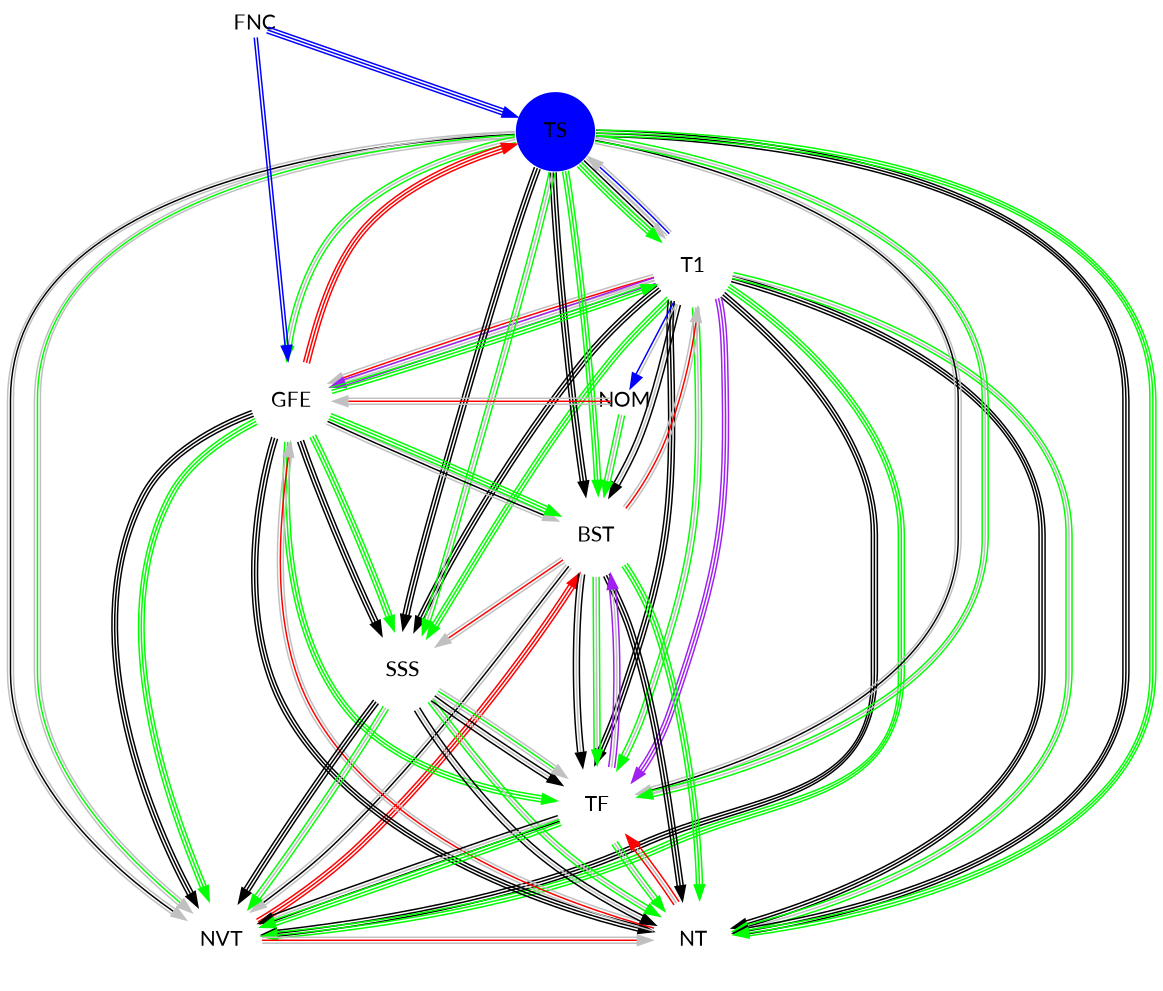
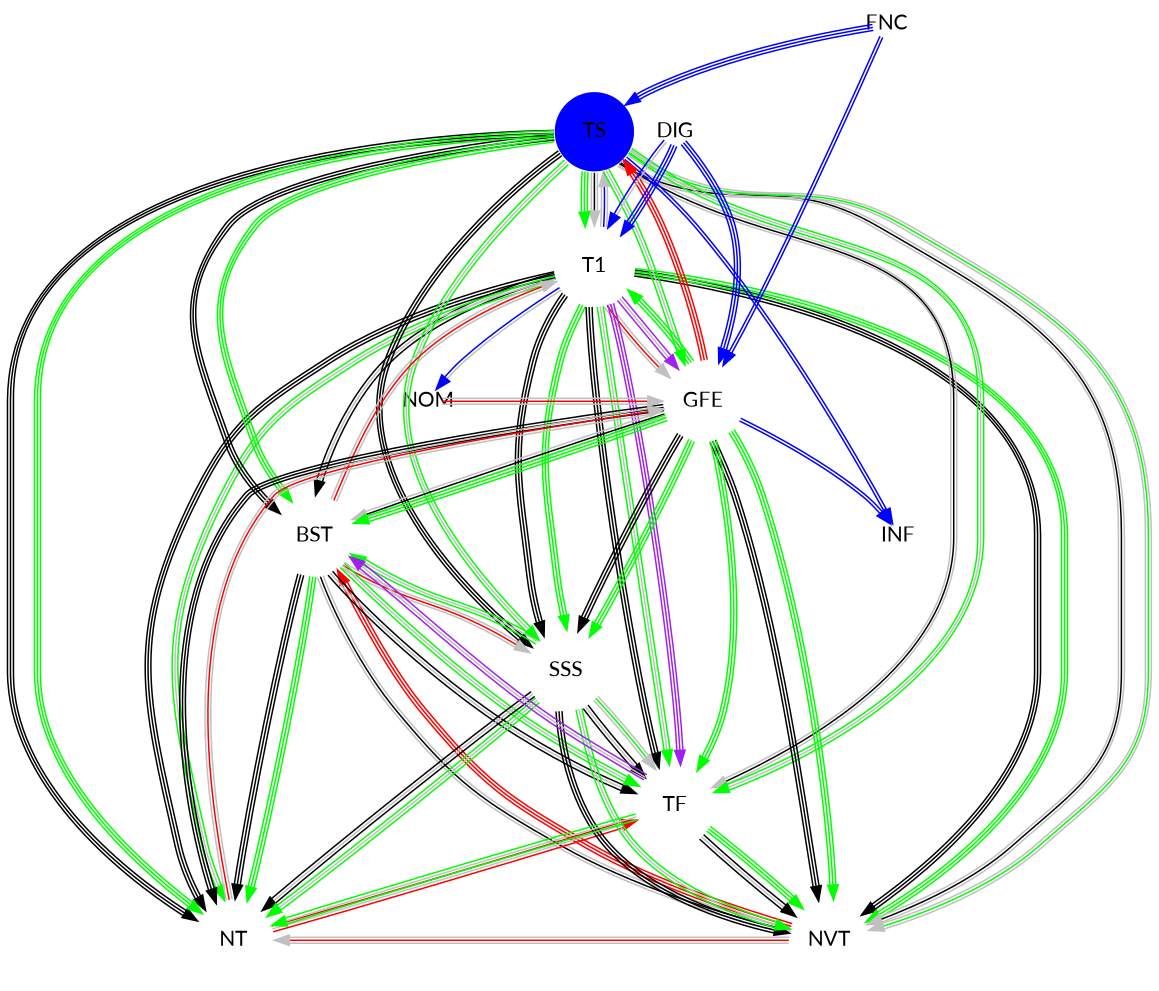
node "DIG": added
edge "NOM" -> "BST": now "SSS" -> "BST"
node "INF": added
